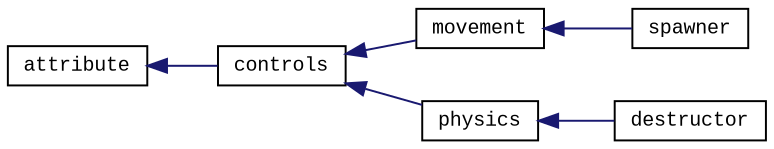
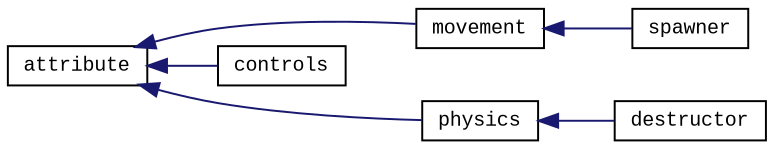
edge "movement" -> "controls": now "movement" -> "attribute"
edge "physics" -> "controls": now "physics" -> "attribute"
